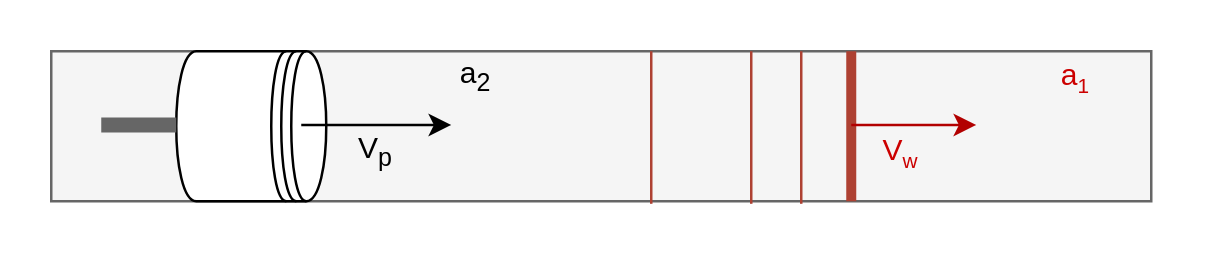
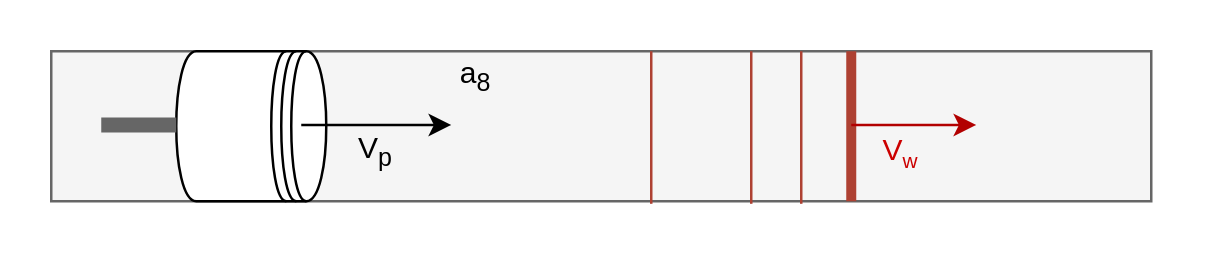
node "a2": label "a2" -> "a8"
node "a1": removed
